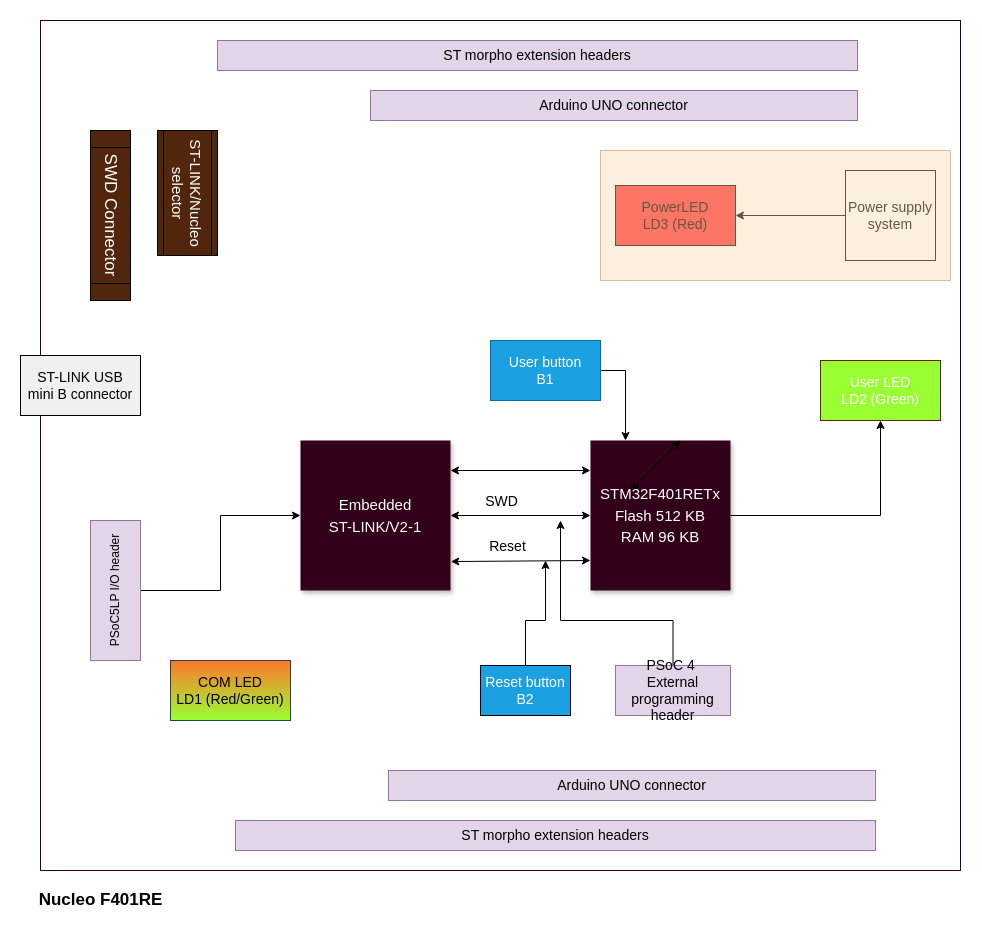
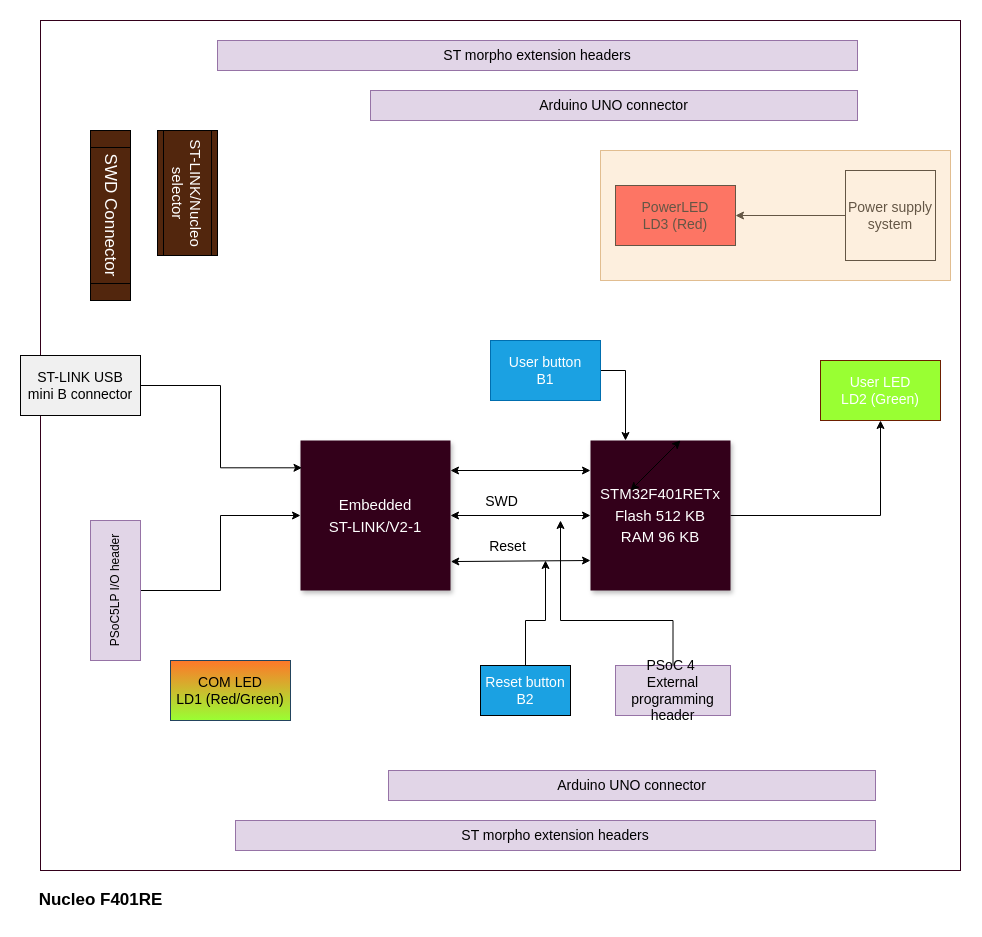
edge "ST-LINK USB mini B connector" -> "Embedded ST-LINK/V2-1": added
